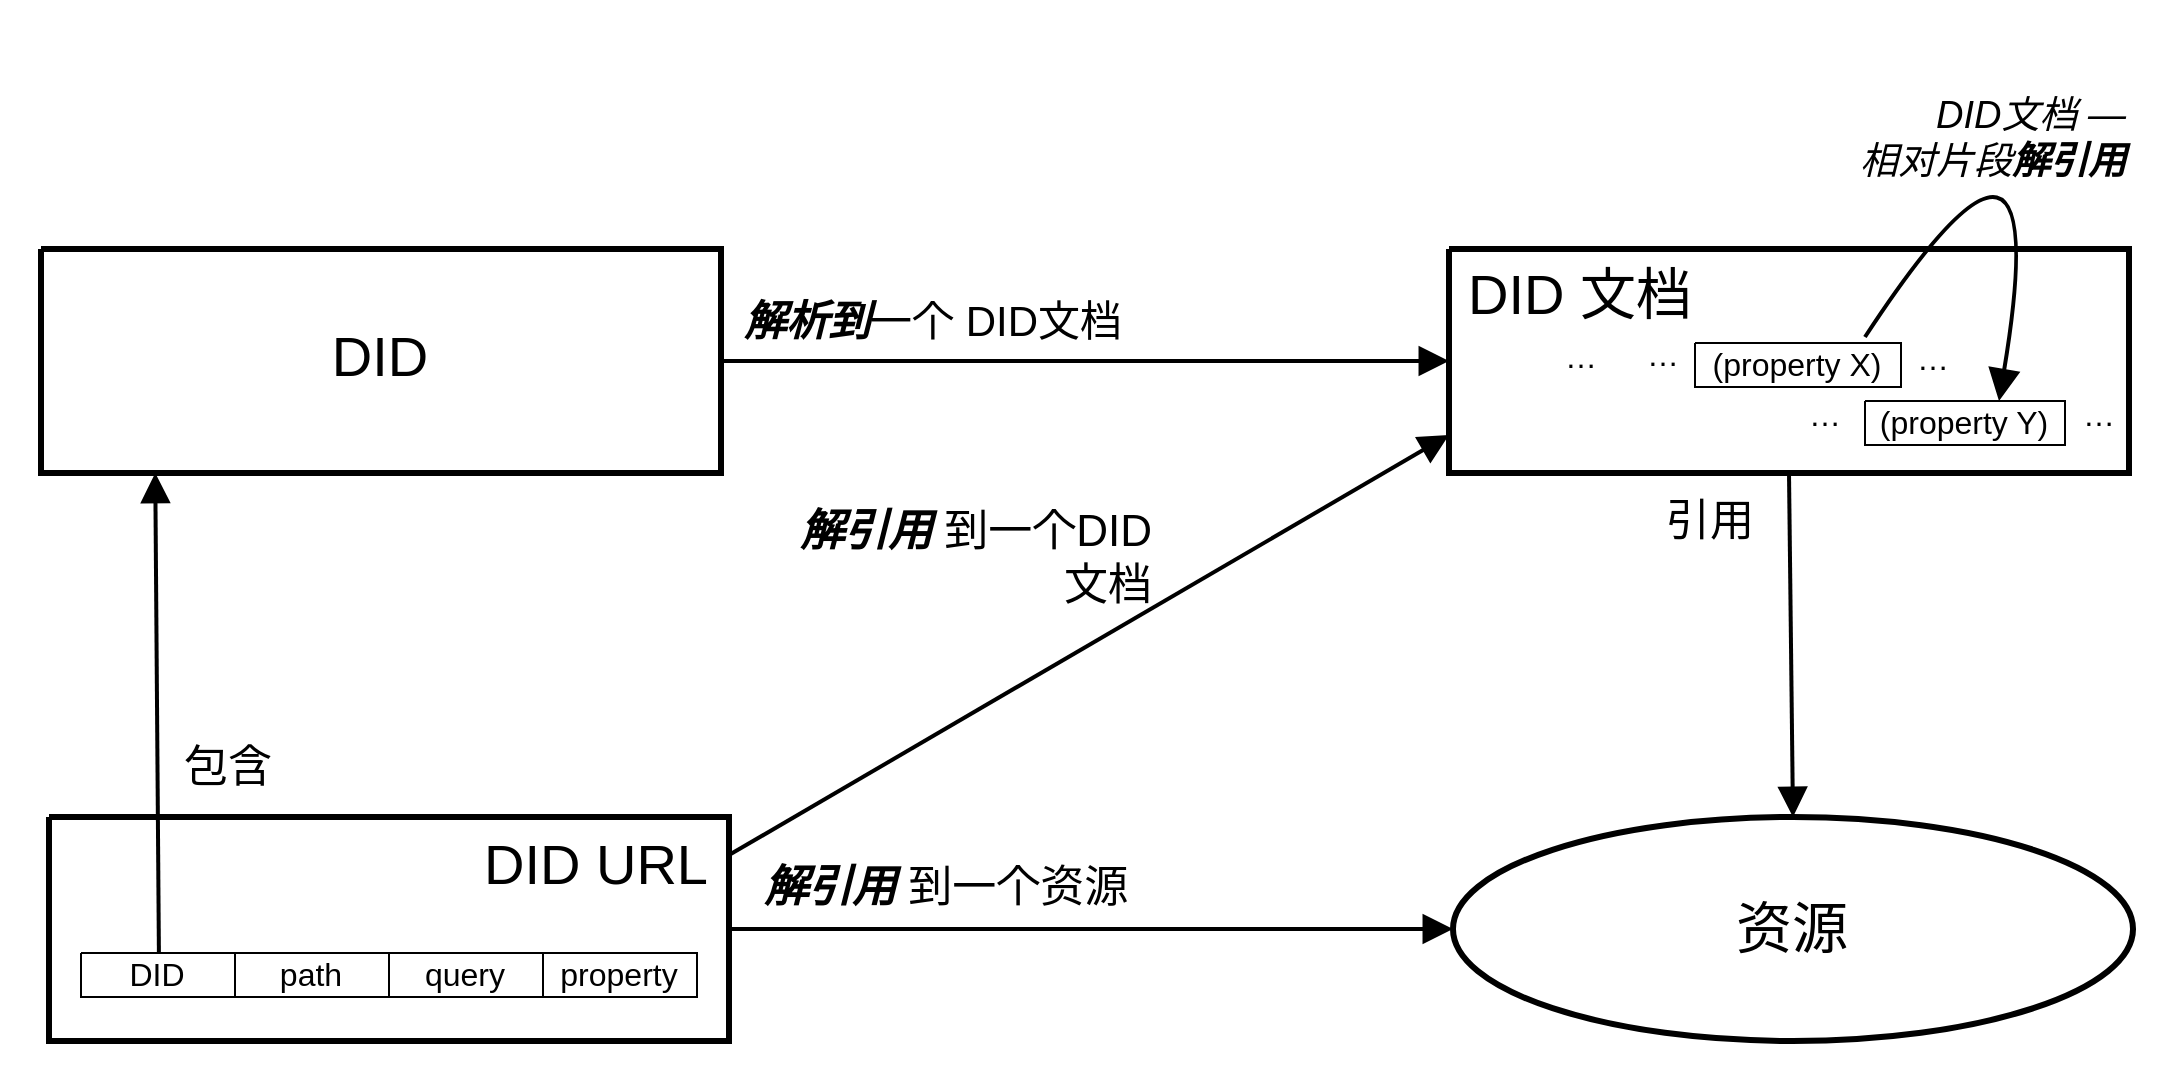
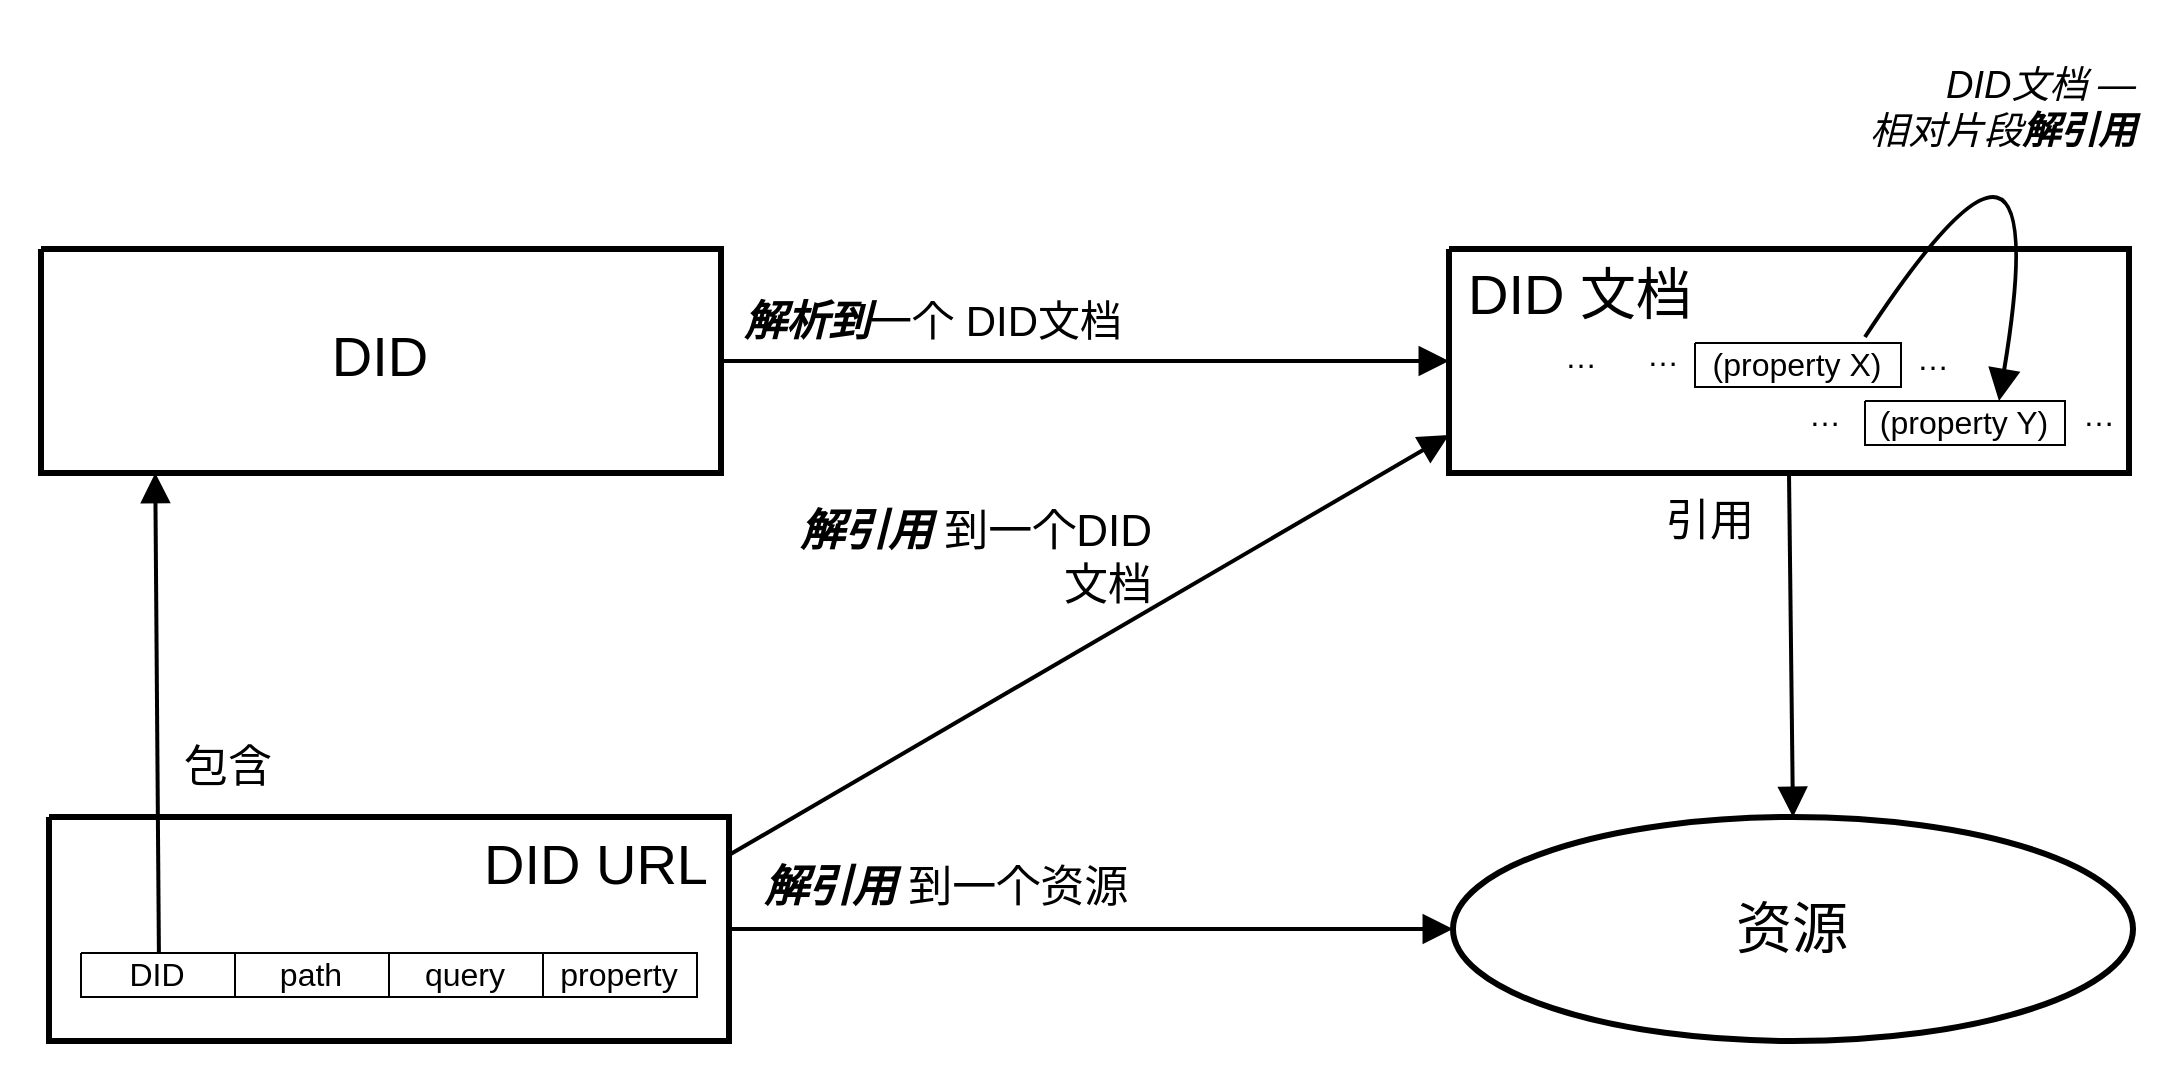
node "DID文档 — 相对片段解引用": moved (1846, 139) -> (1856, 109)
